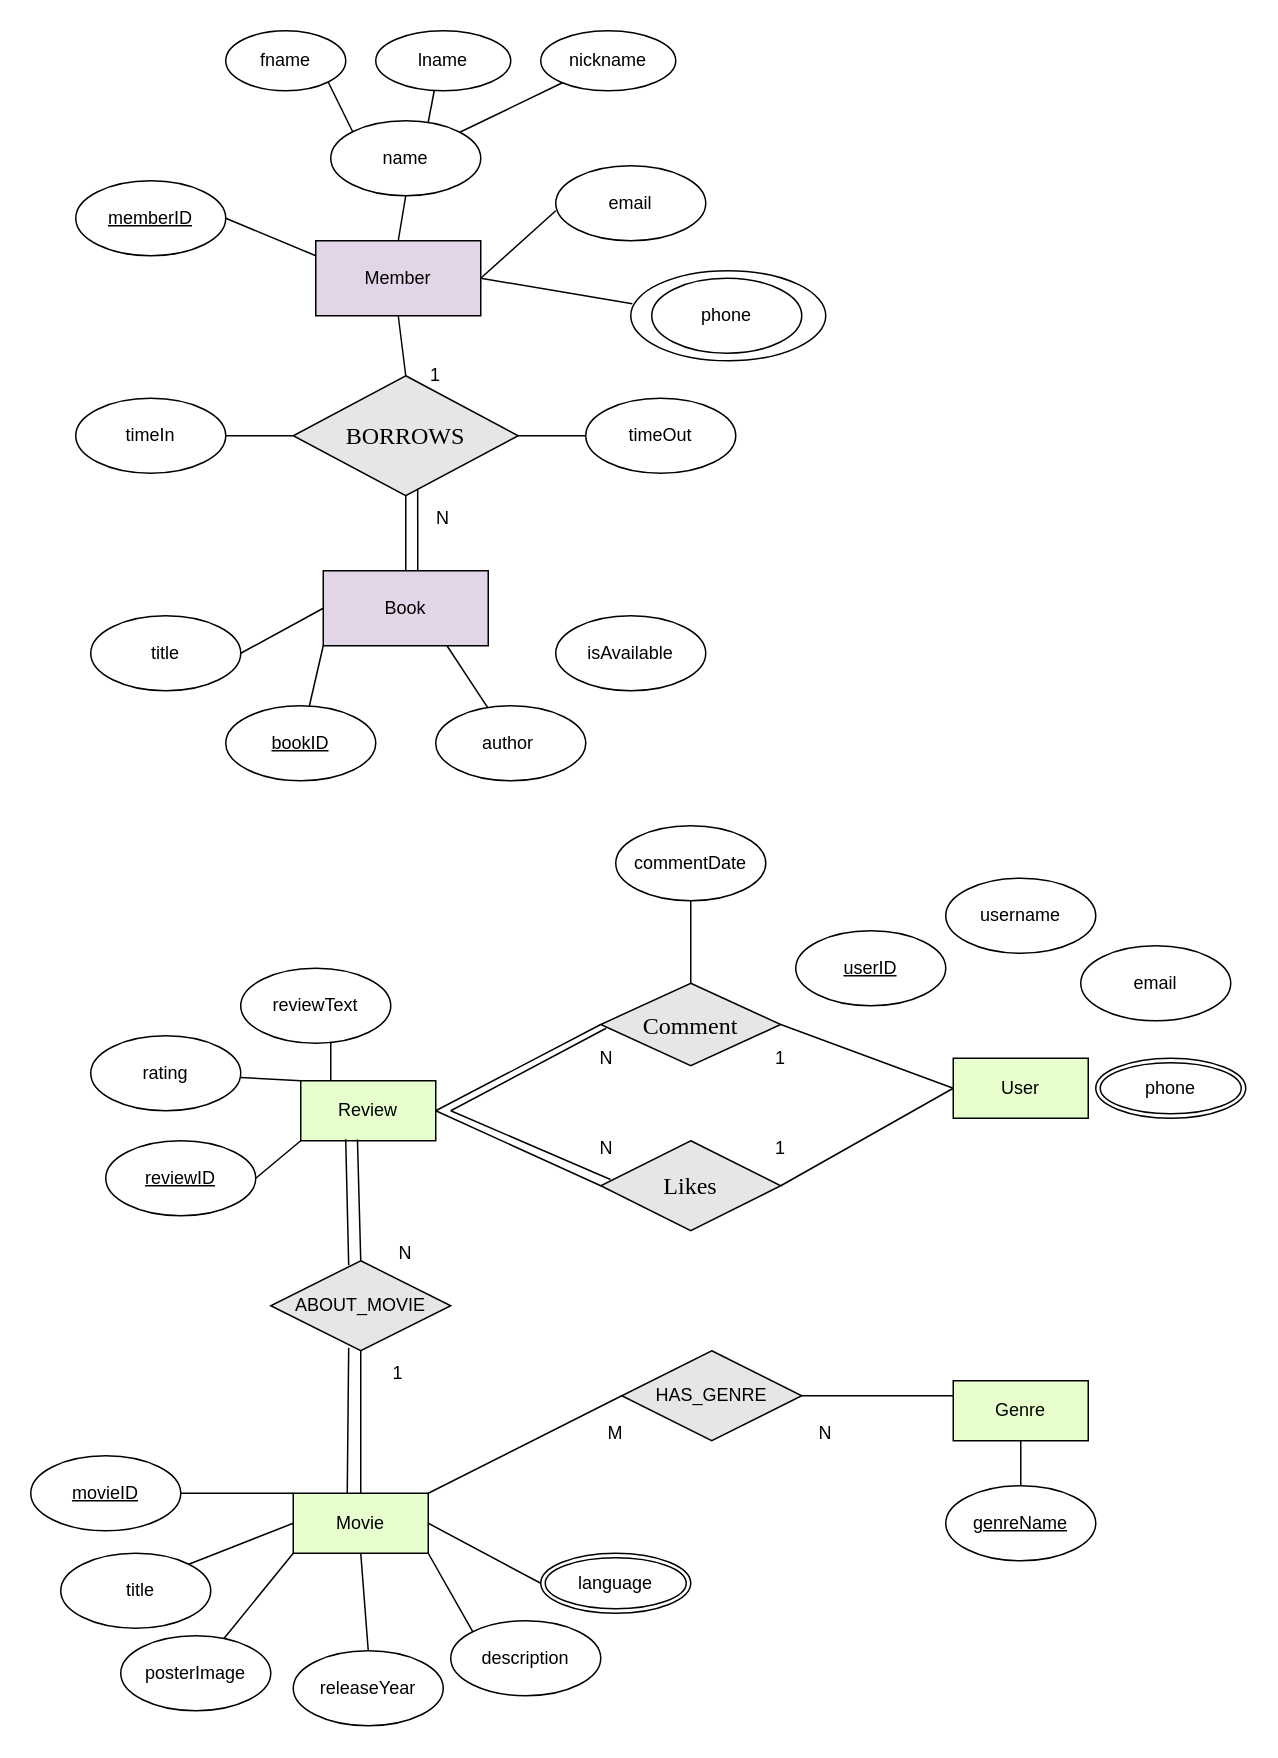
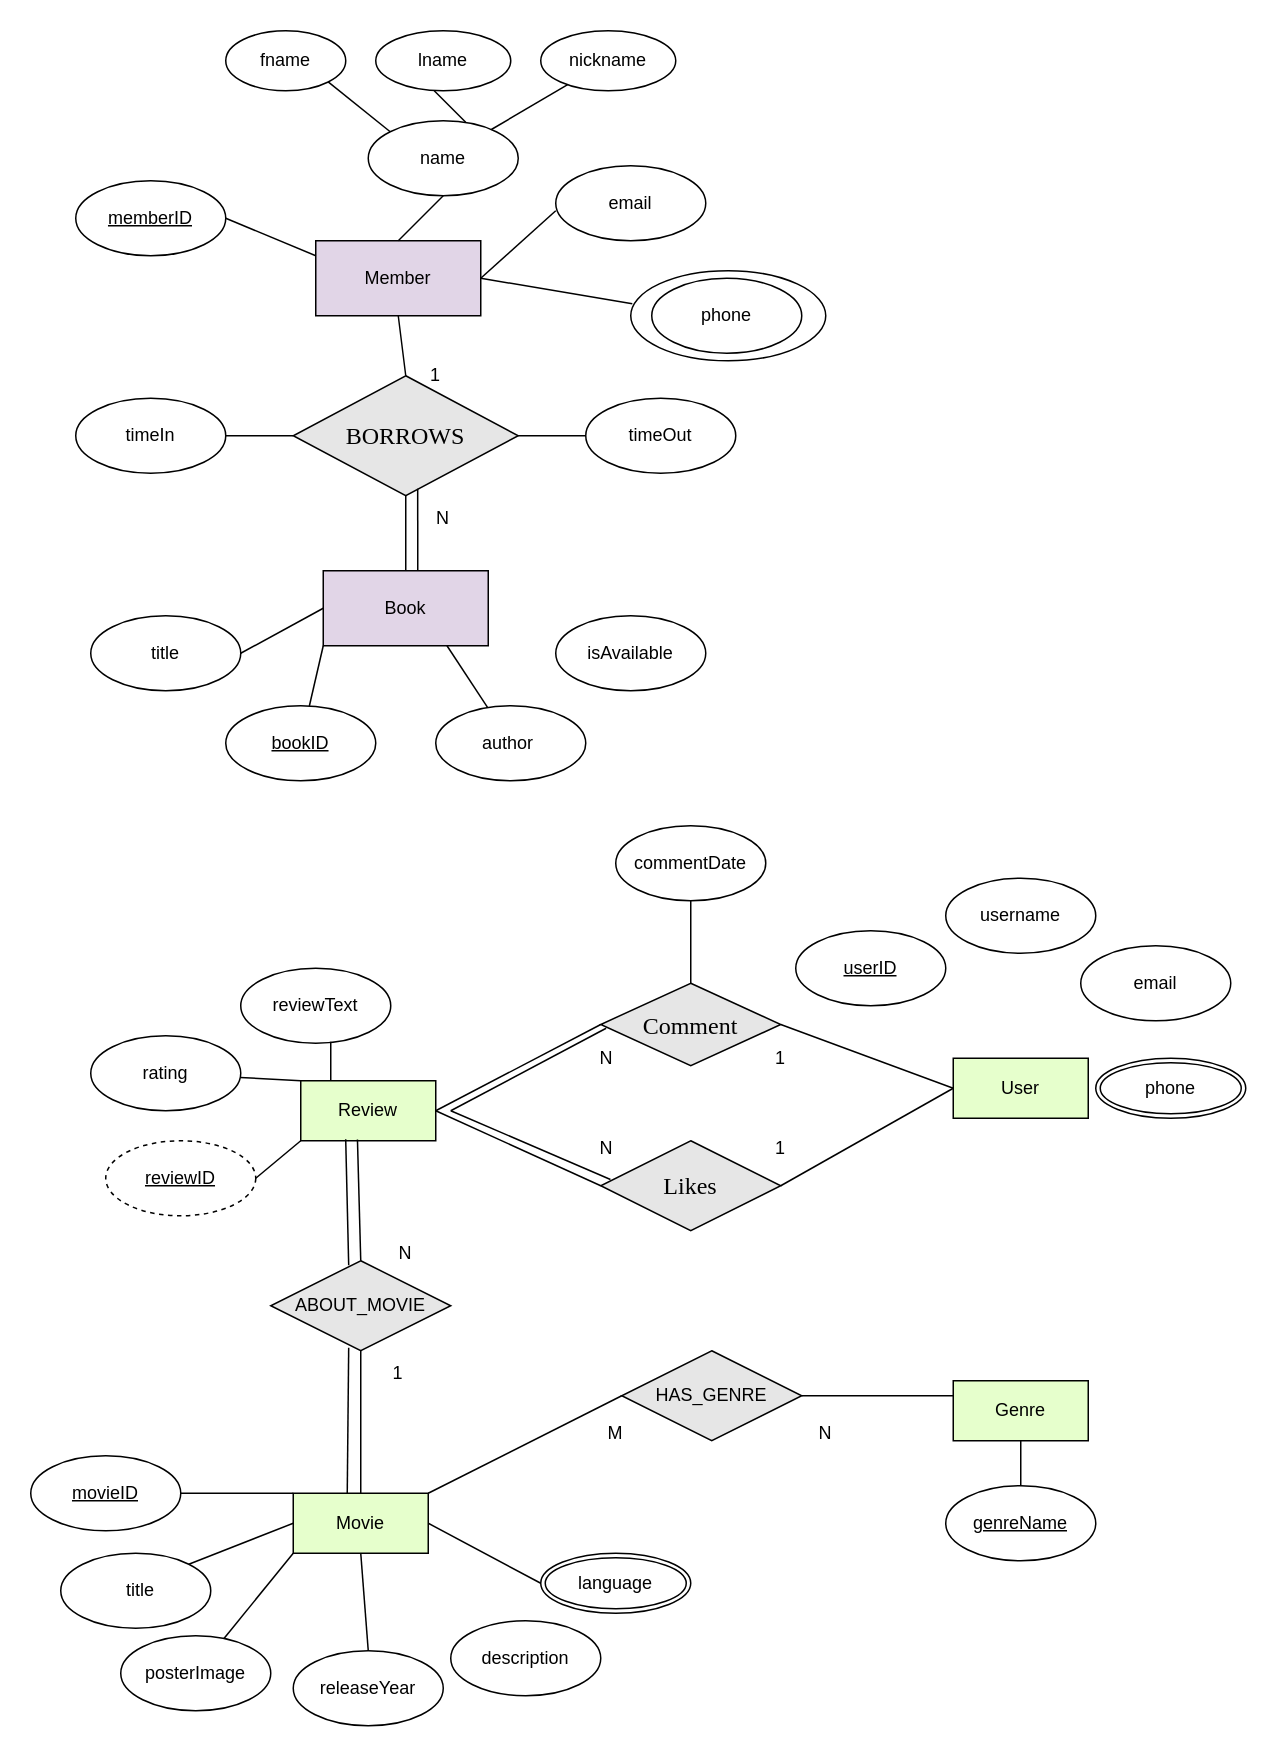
node "name": moved (406, 158) -> (443, 158)
node "reviewID": style solid -> dashed
edge "Movie" -- "description": removed
